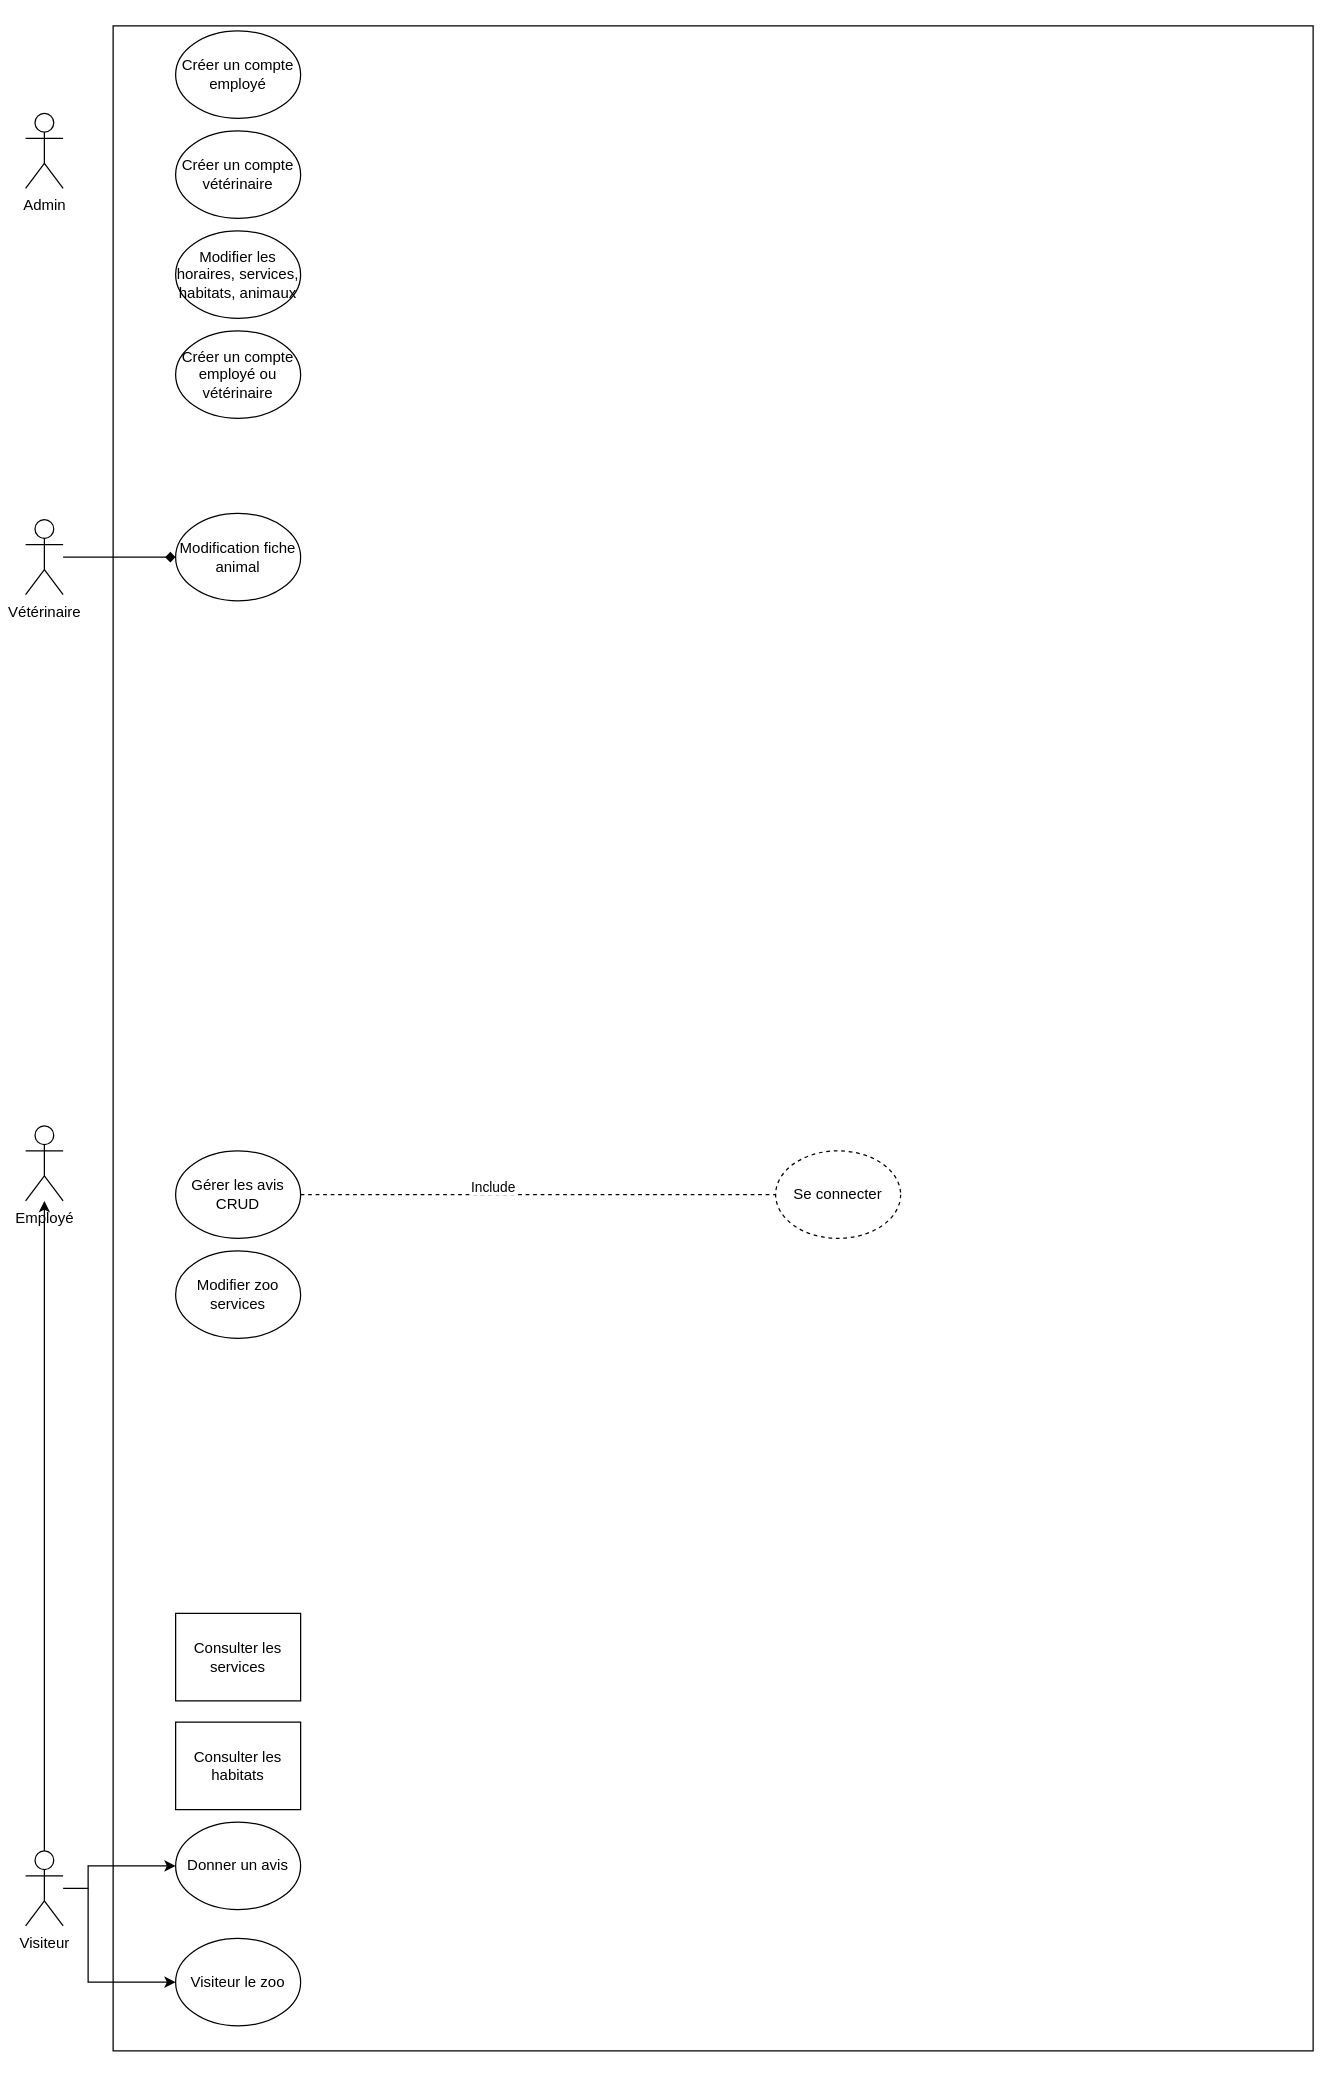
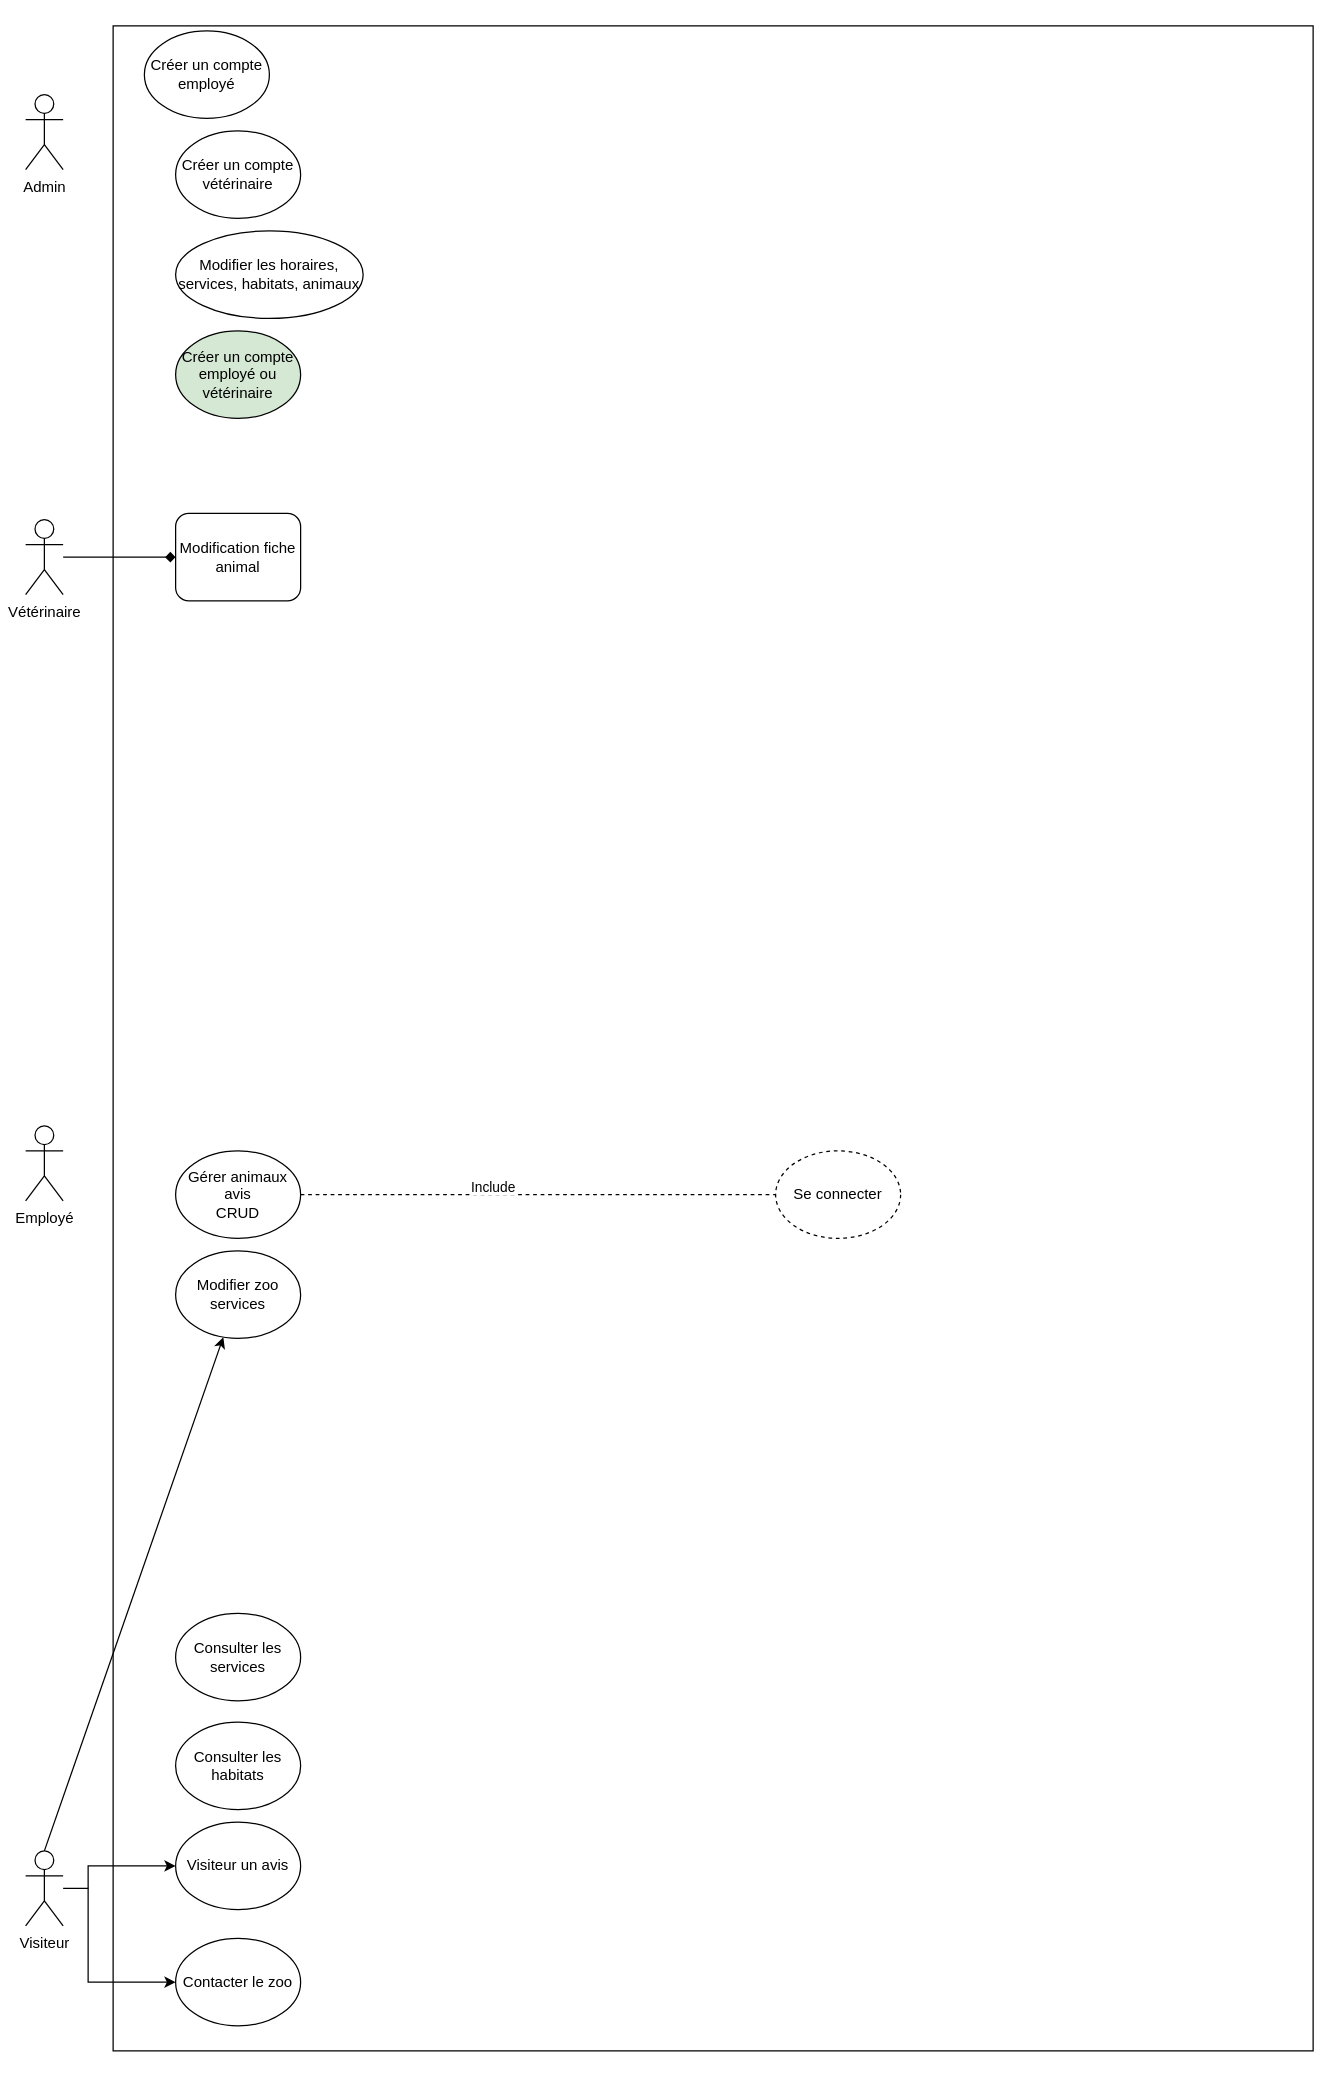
node "Créer un compte employé": moved (238, 74) -> (207, 74)
node "Admin": moved (44, 151) -> (44, 132)
node "Modifier les horaires, services, habitats, animaux": size 125x88 -> 188x88
node "Créer un compte employé ou vétérinaire": fillcolor #ffffff -> #d5e8d4
node "Modification fiche animal": shape ellipse -> rounded rectangle
node "Gérer les avis CRUD": label "Gérer les avis CRUD" -> "Gérer animaux avis CRUD"
edge "Visiteur" -> "Employé": now "Visiteur" -> "Modifier zoo services"
node "Consulter les services": shape rectangle -> ellipse
node "Consulter les habitats": shape rectangle -> ellipse
node "Donner un avis": label "Donner un avis" -> "Visiteur un avis"
node "Visiteur le zoo": label "Visiteur le zoo" -> "Contacter le zoo"
